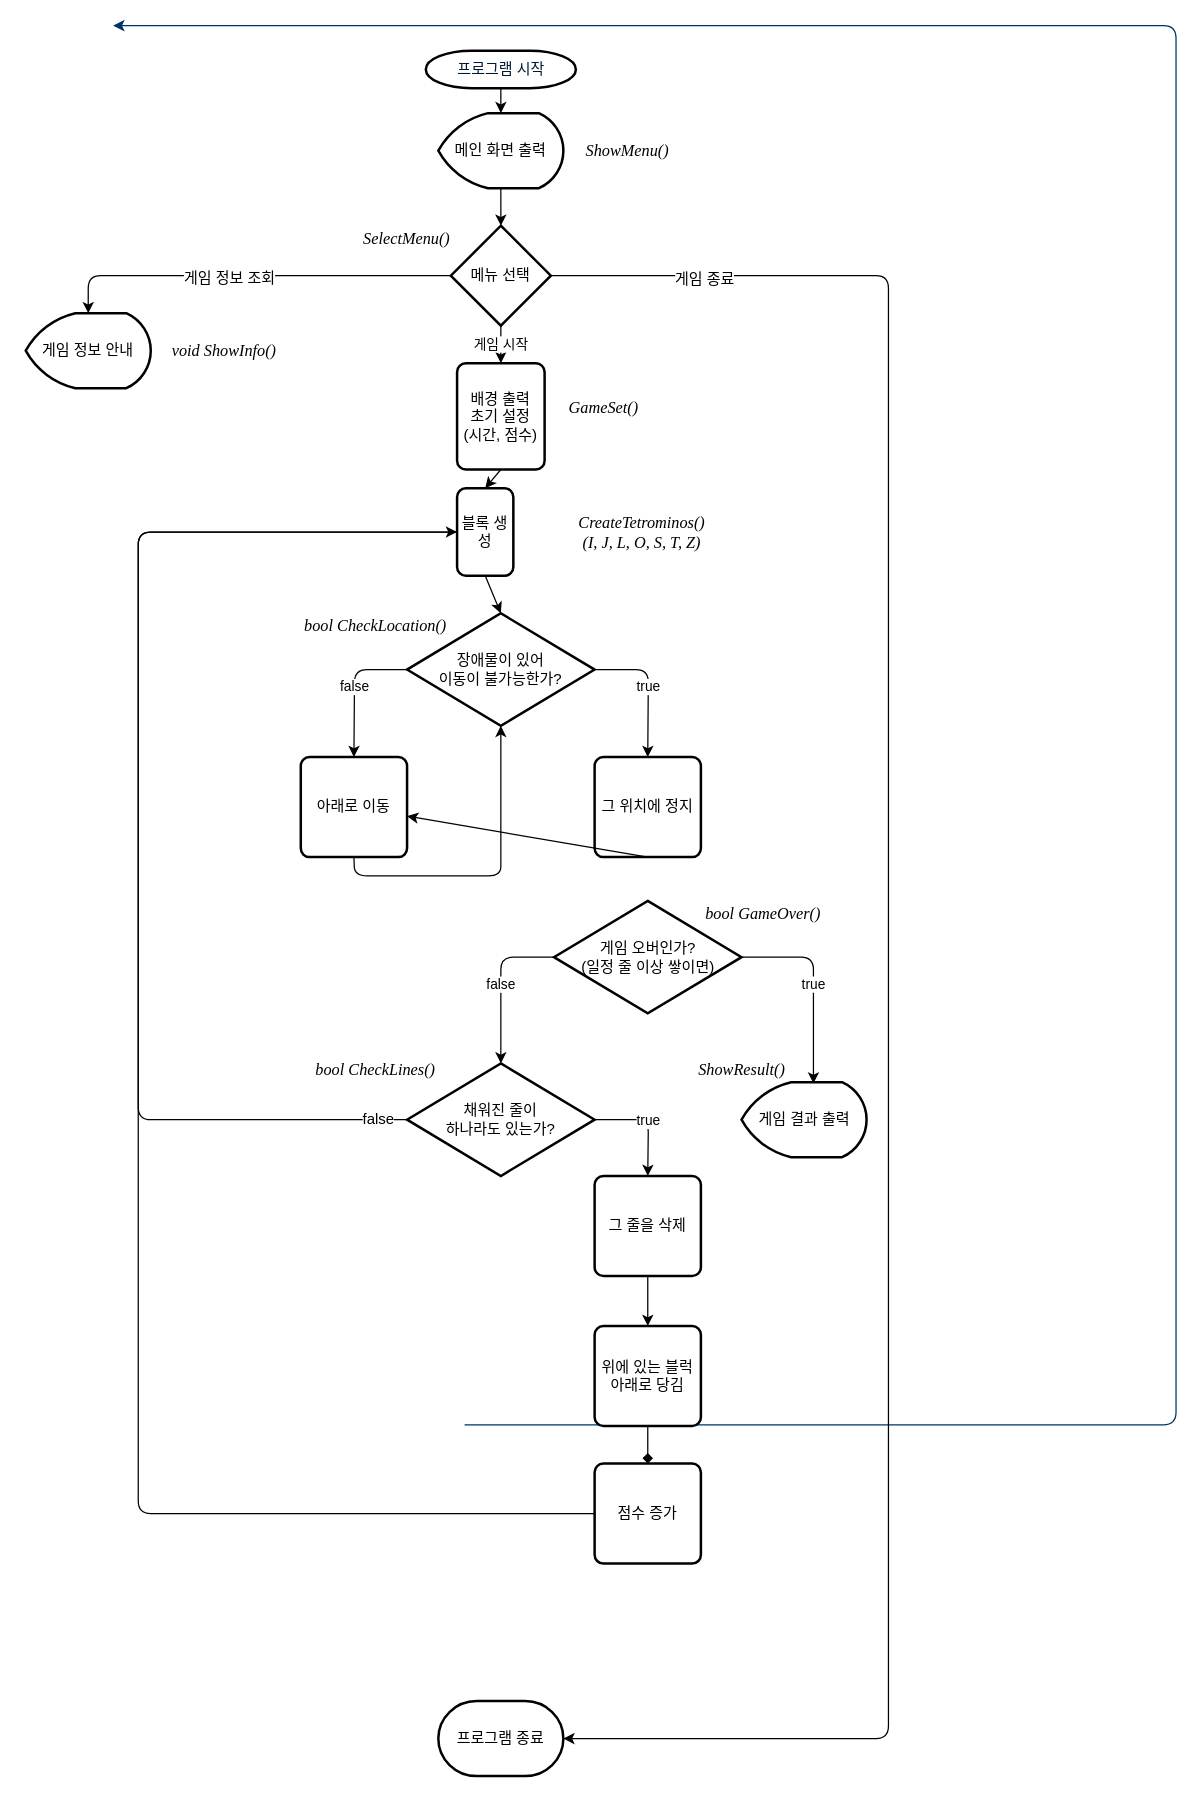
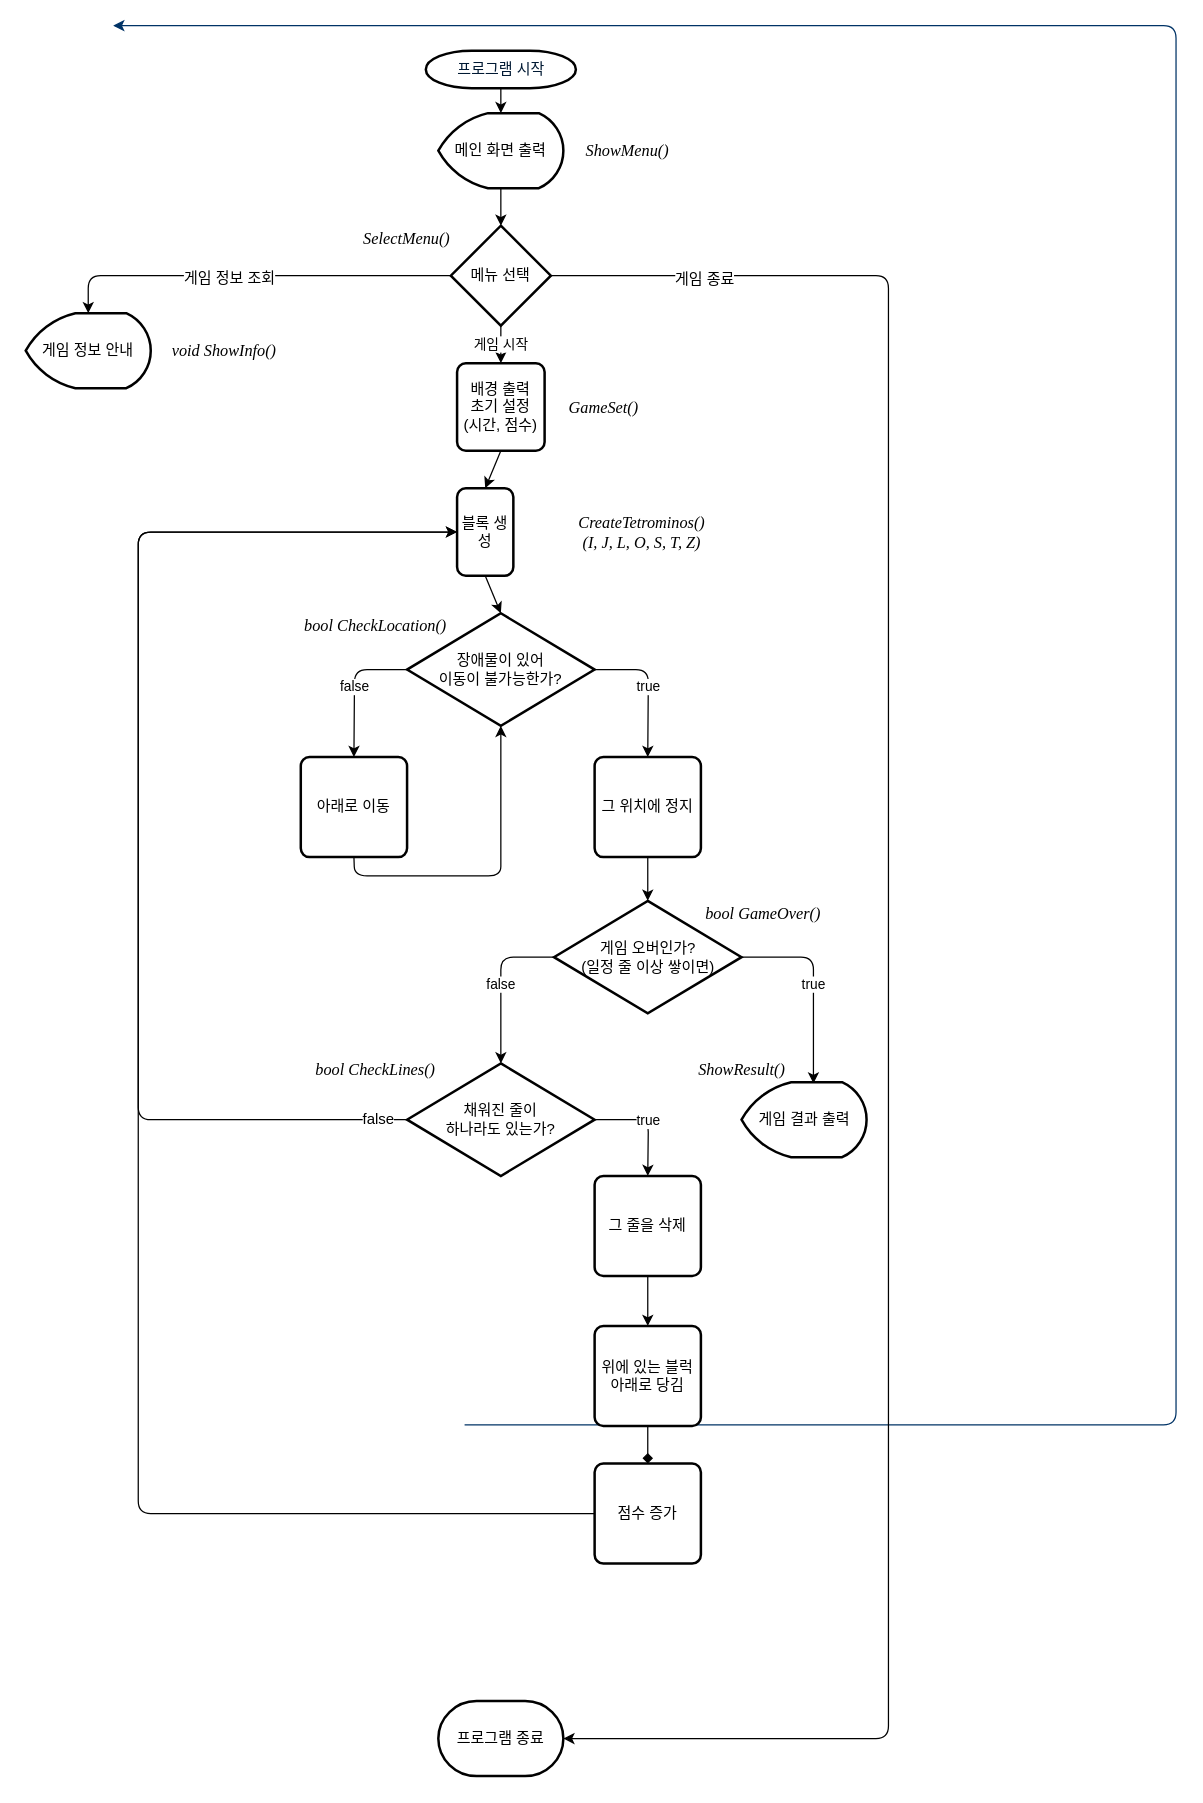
node "배경 출력 초기 설정 (시간, 점수)": size 88x106 -> 88x88
edge "블록 생성" -- "점수 증가": arrowhead none -> classic
edge "그 위치에 정지" -> "아래로 이동": now "그 위치에 정지" -> "게임 오버인가? (일정 줄 이상 쌓이면)"
